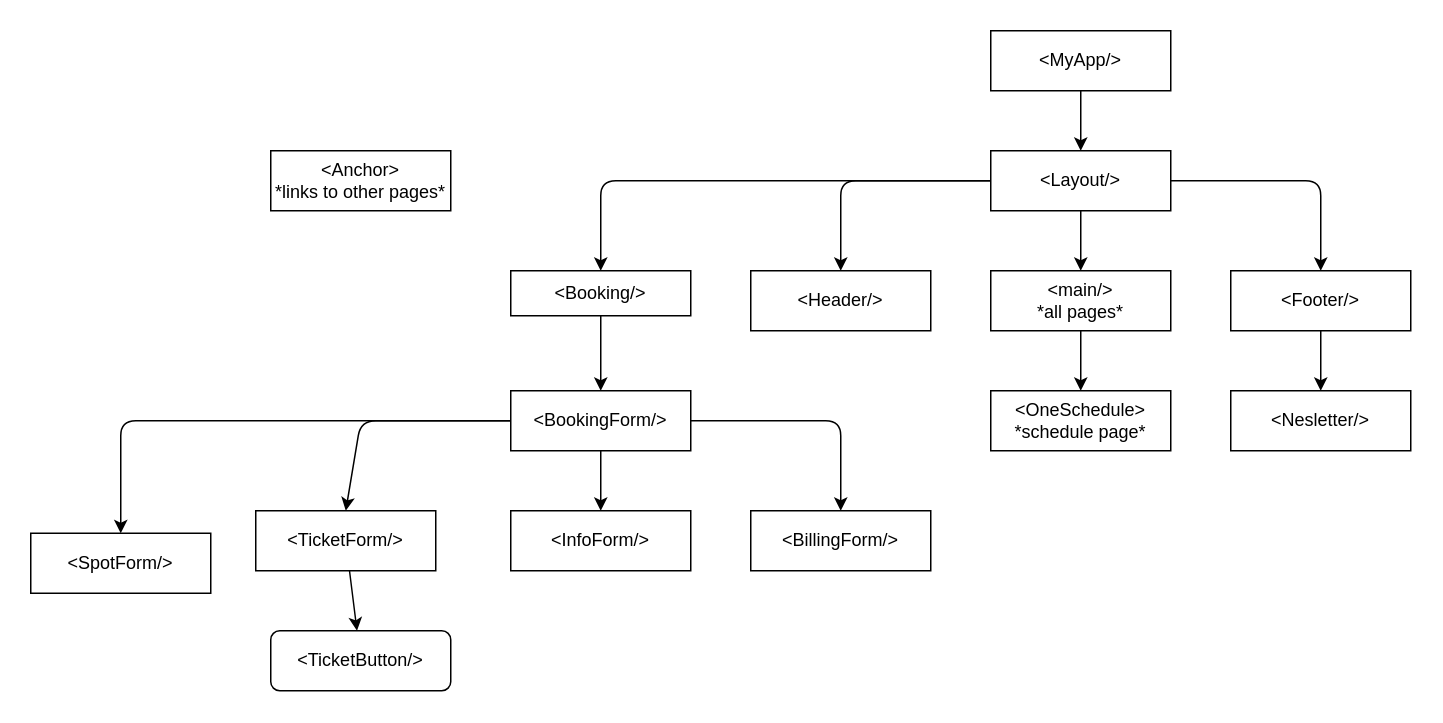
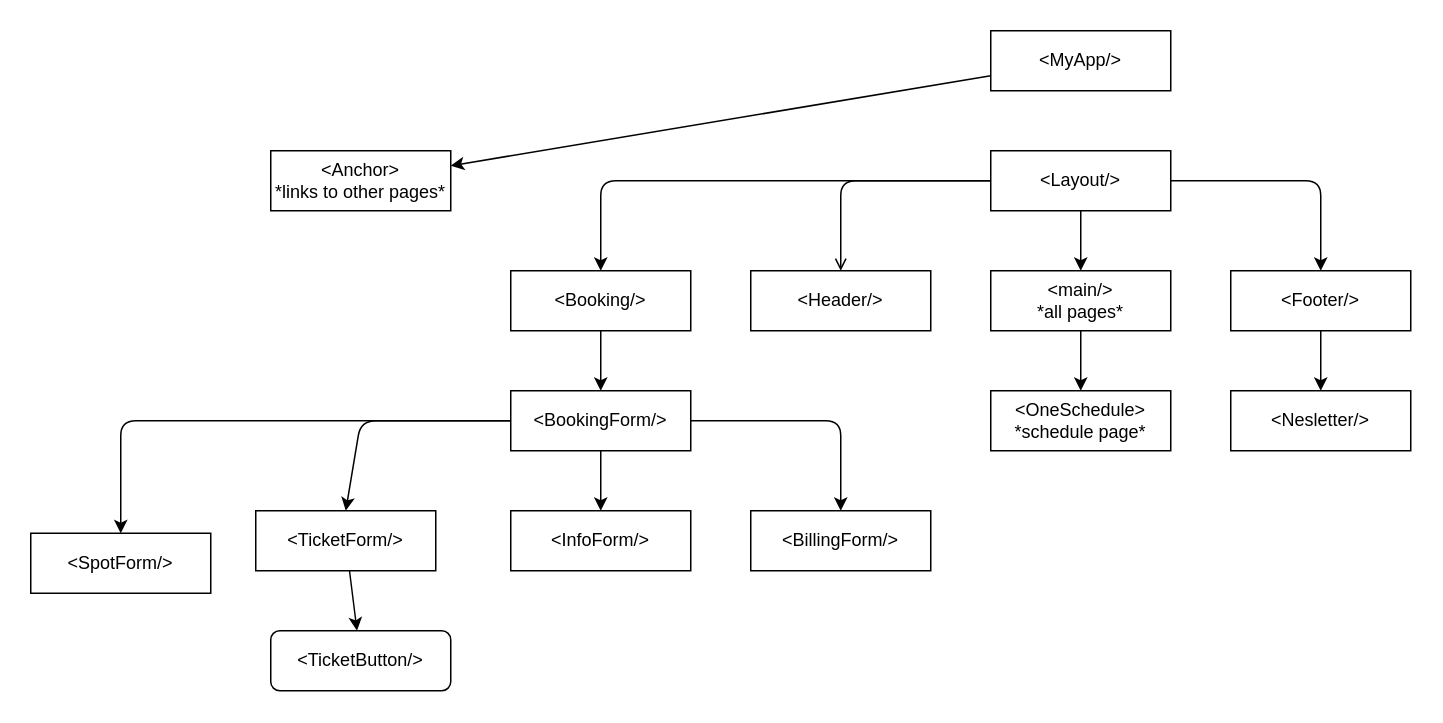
edge "<MyApp/>" -> "<Layout/>": now "<MyApp/>" -> "<Anchor> *links to other pages*"
edge "<Layout/>" -> "<Header/>": arrowhead classic -> open
node "<Booking/>": size 180x45 -> 180x60
